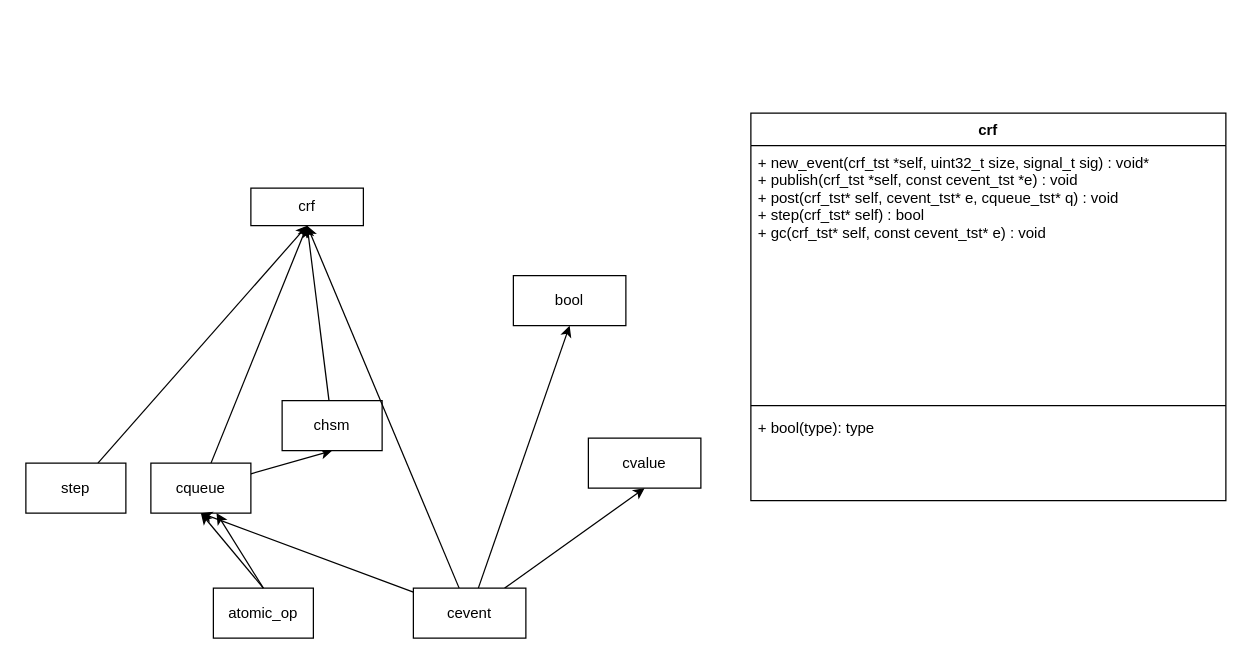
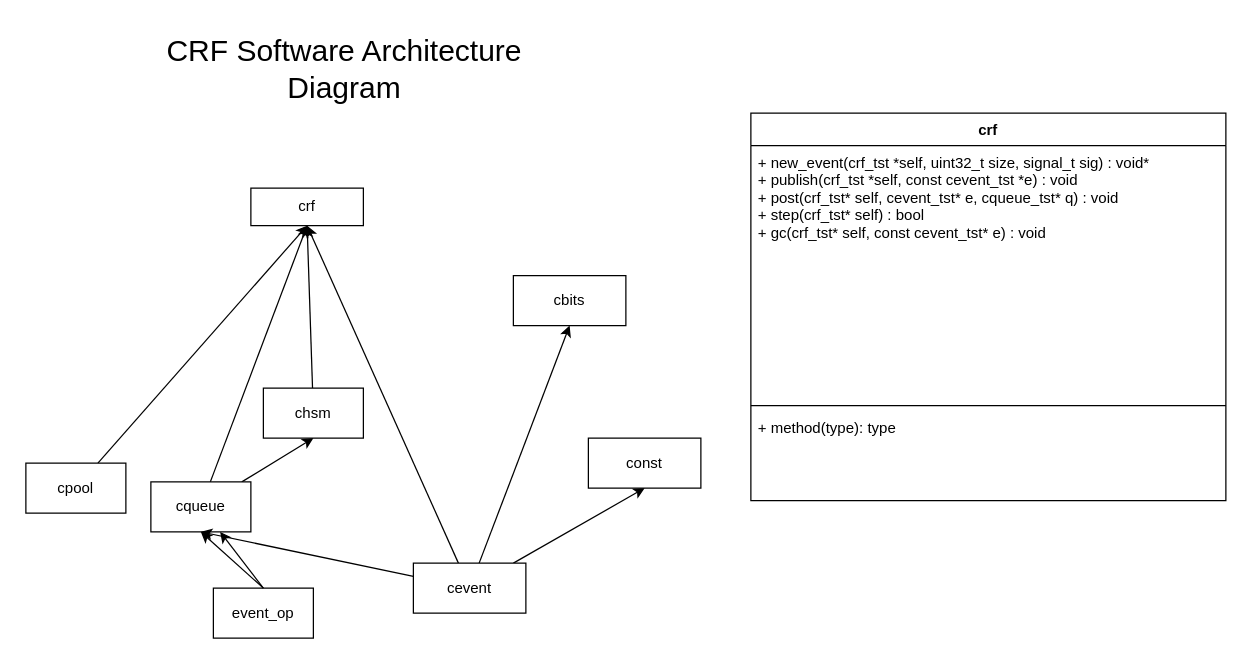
node "CRF Software Architecture Diagram": added
node "bool": label "bool" -> "cbits"
node "chsm": moved (332, 426) -> (313, 413)
node "+ bool(type): type": label "+ bool(type): type" -> "+ method(type): type"
node "cvalue": label "cvalue" -> "const"
node "step": label "step" -> "cpool"
node "cqueue": moved (201, 488) -> (201, 507)
node "atomic_op": label "atomic_op" -> "event_op"
node "cevent": moved (469, 613) -> (469, 588)
